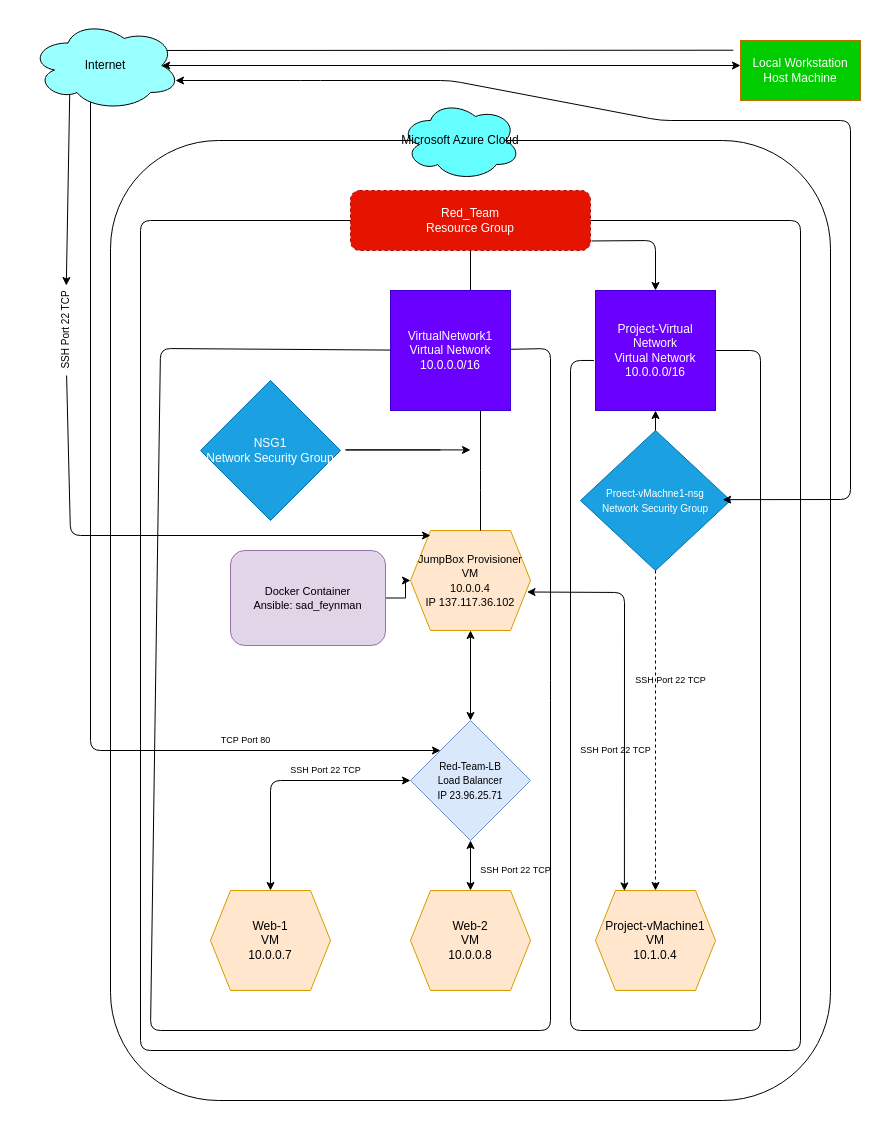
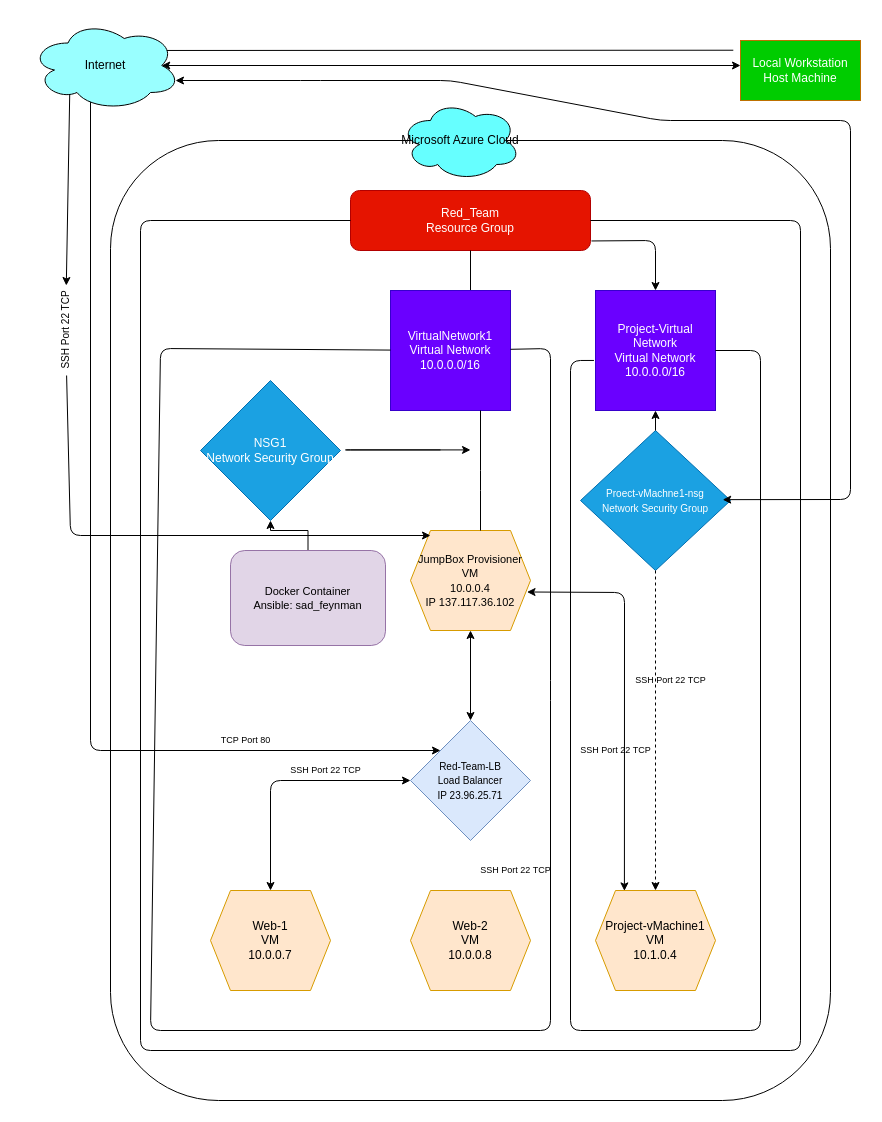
node "Red_Team Resource Group": style dashed -> solid
edge "Docker ContainerAnsible: sad_feynman" -> "JumpBox Provisioner VM 10.0.0.4 IP 137.117.36.102": now "Docker ContainerAnsible: sad_feynman" -> "NSG1 Network Security Group"
edge "Red-Team-LB Load Balancer IP 23.96.25.71" -- "Web-2 VM 10.0.0.8": removed
